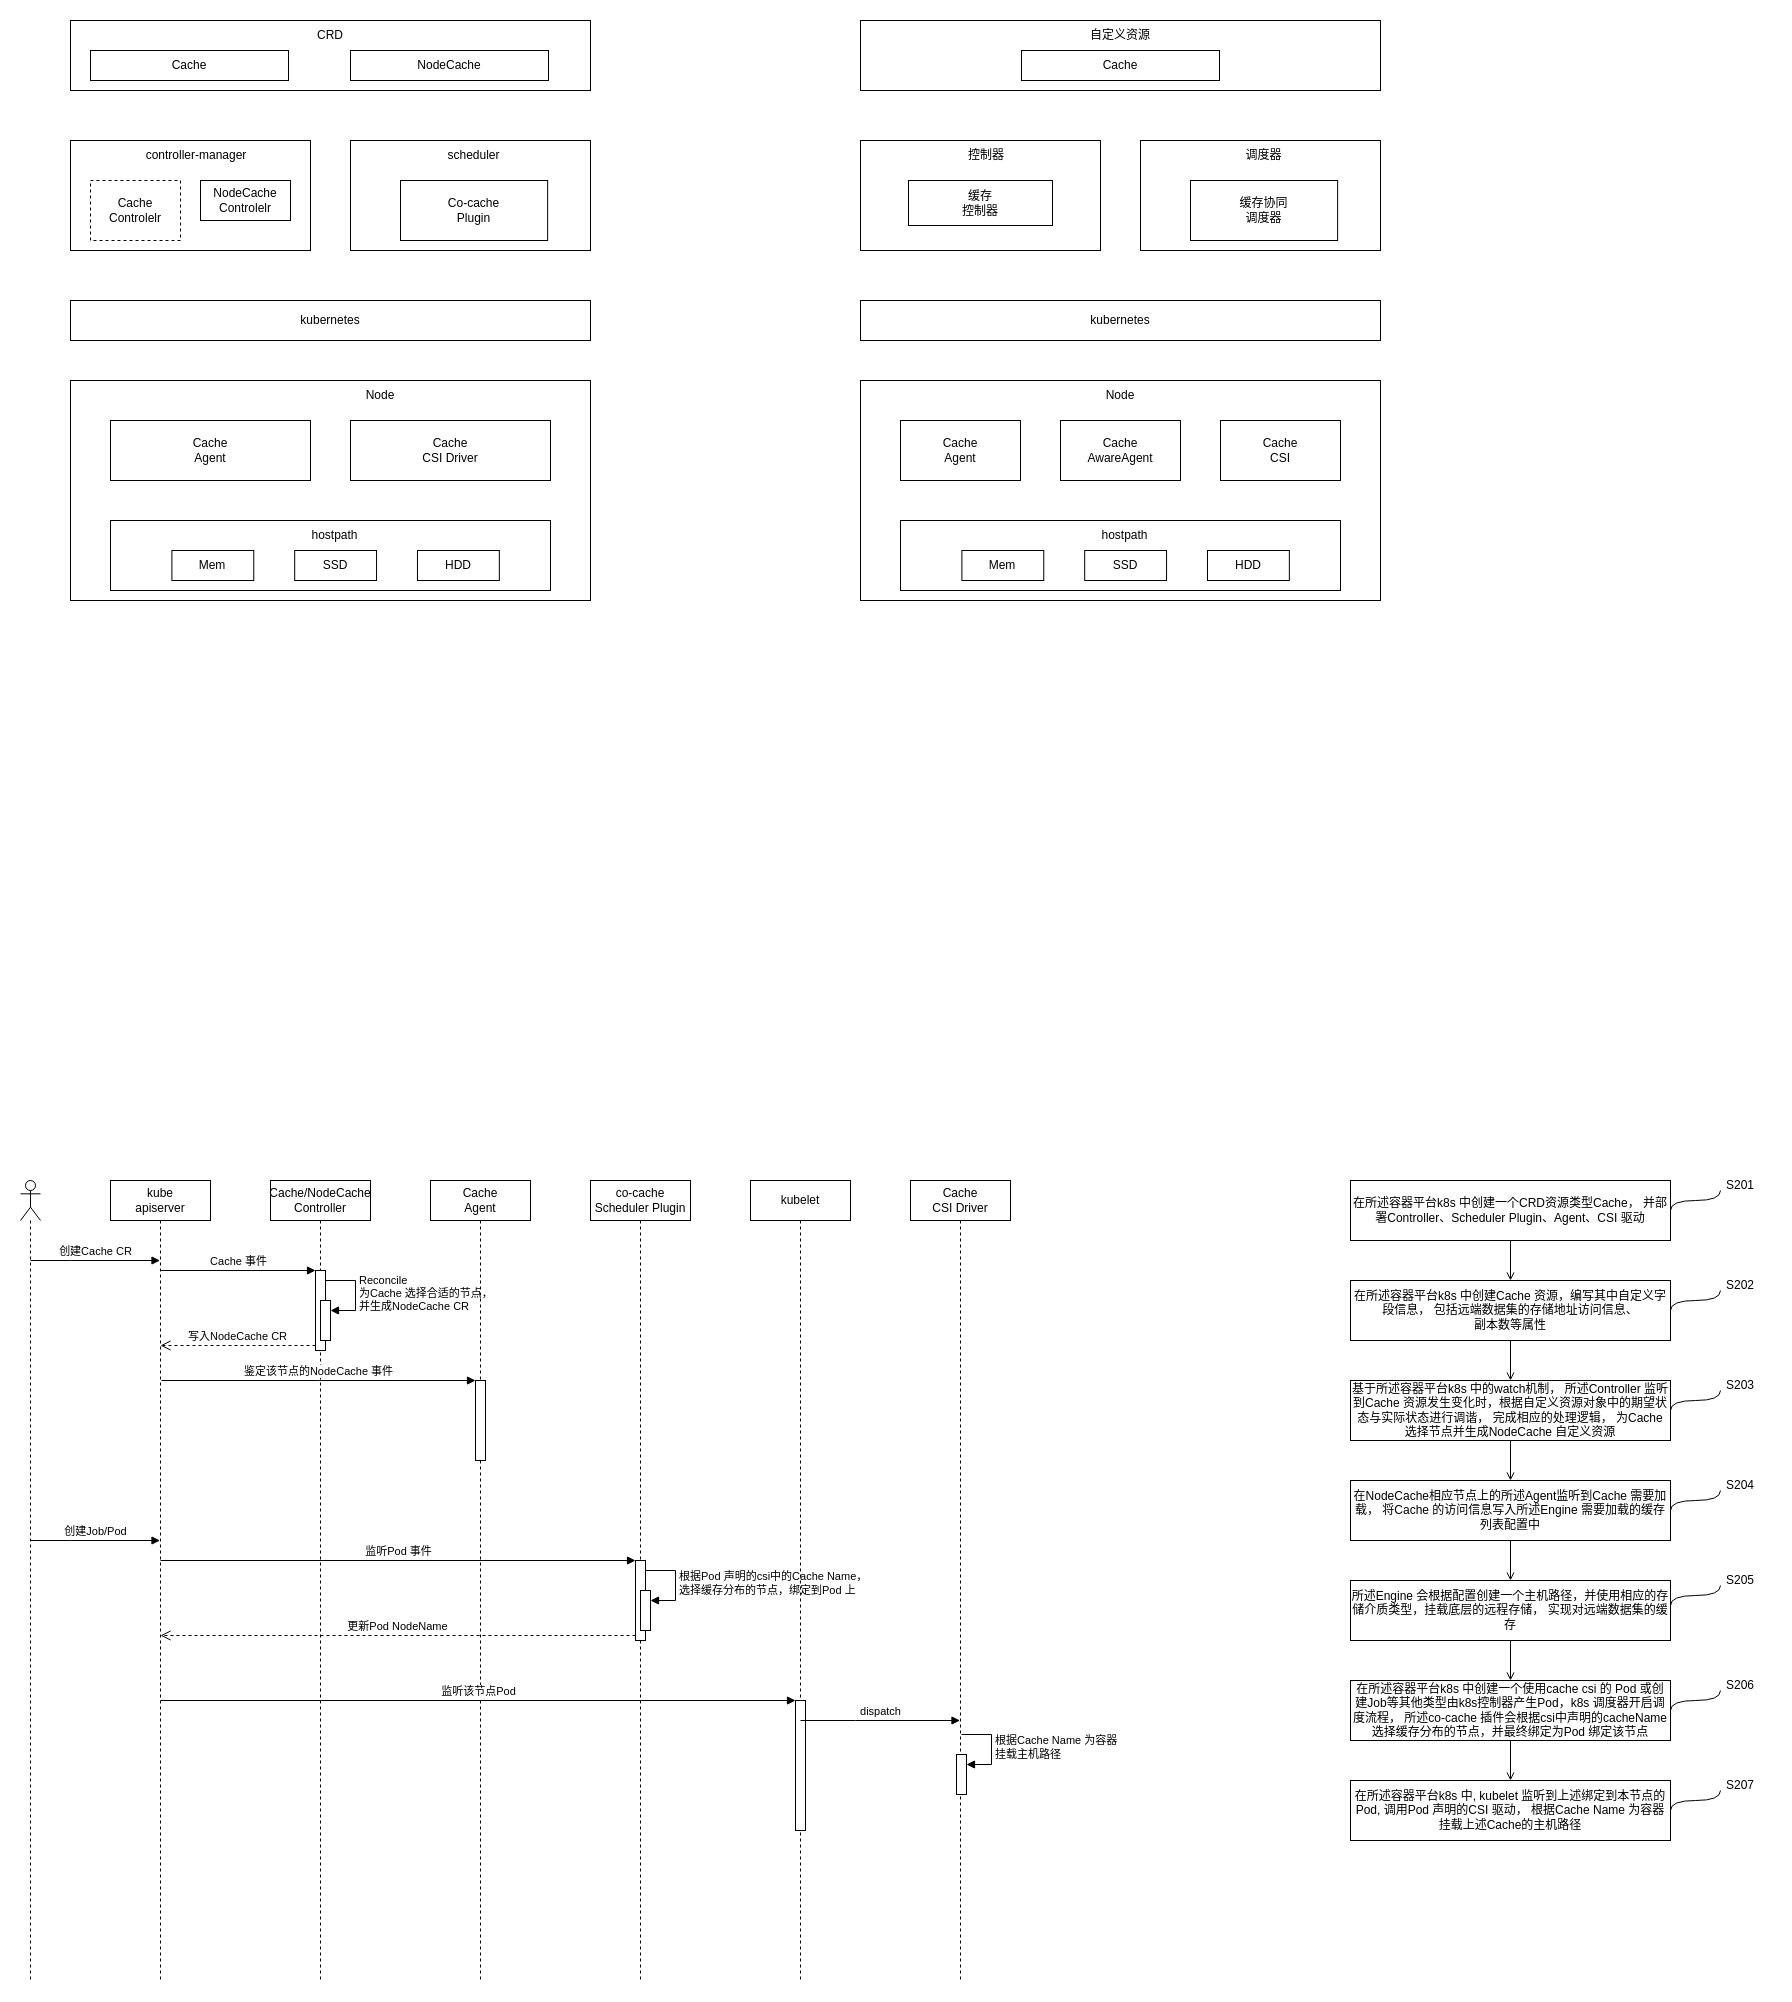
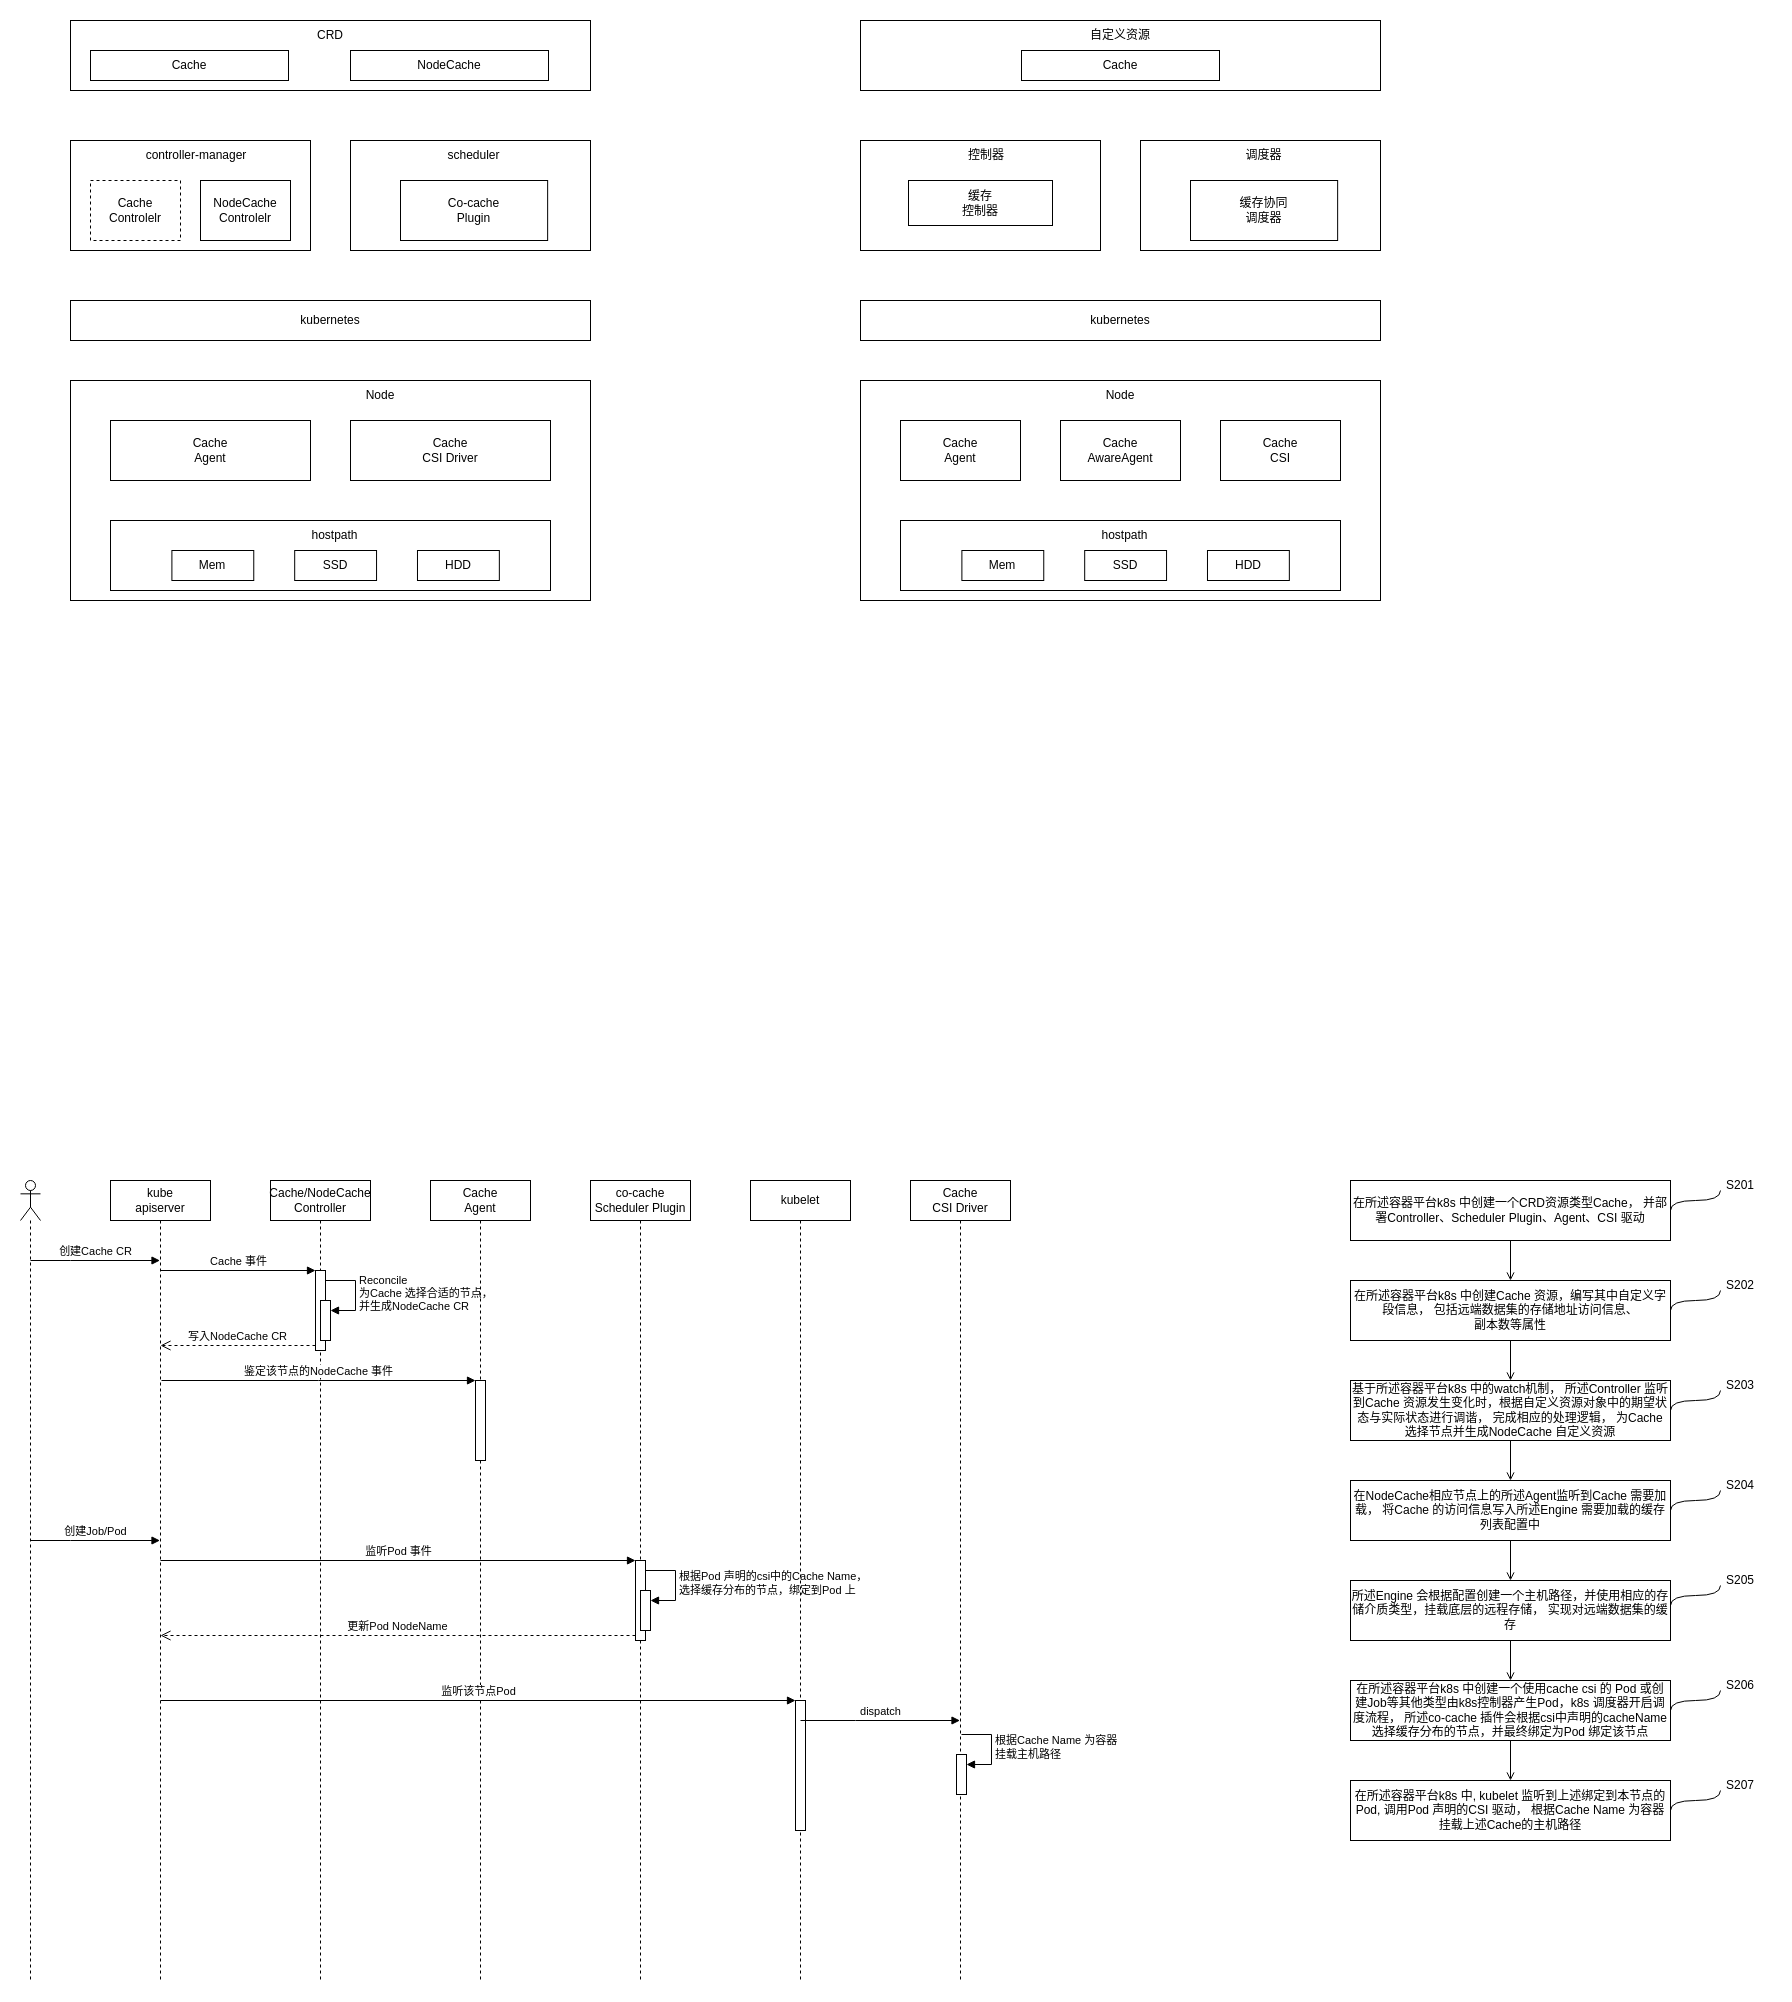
node "NodeCache Controlelr": size 90x40 -> 90x60
